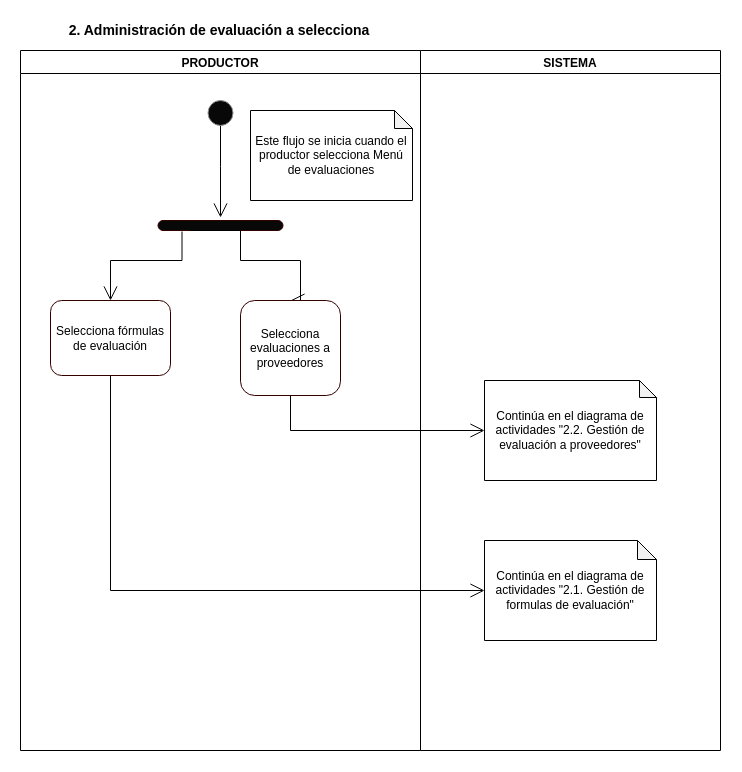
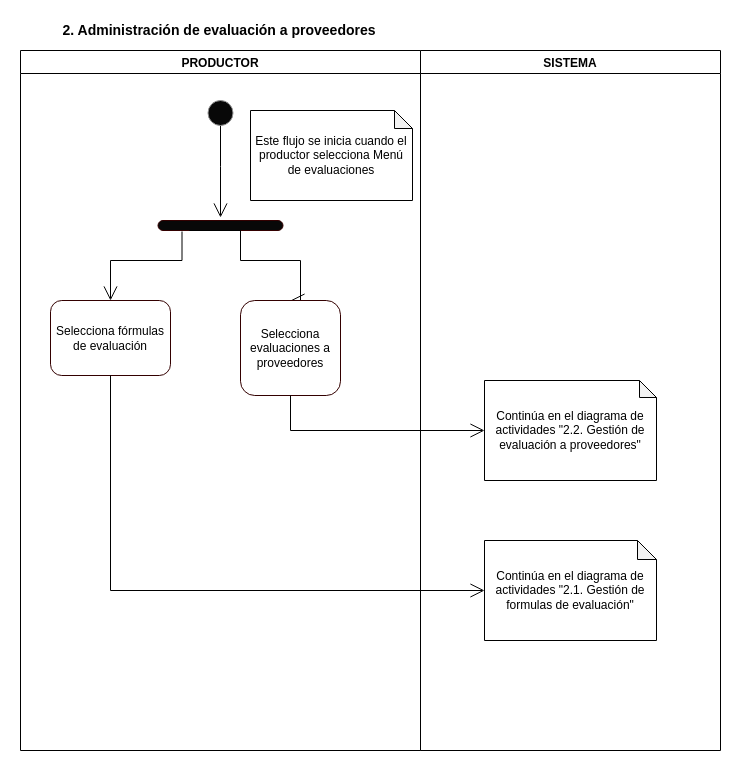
node "2. Administración de evaluación a selecciona": label "2. Administración de evaluación a selecciona" -> "2. Administración de evaluación a proveedores"
